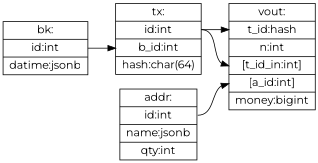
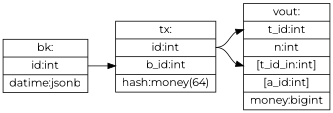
node "vout:": text "t_id:hash" -> "t_id:int"
node "tx:": text "hash:char(64)" -> "hash:money(64)"
node "addr:": removed
